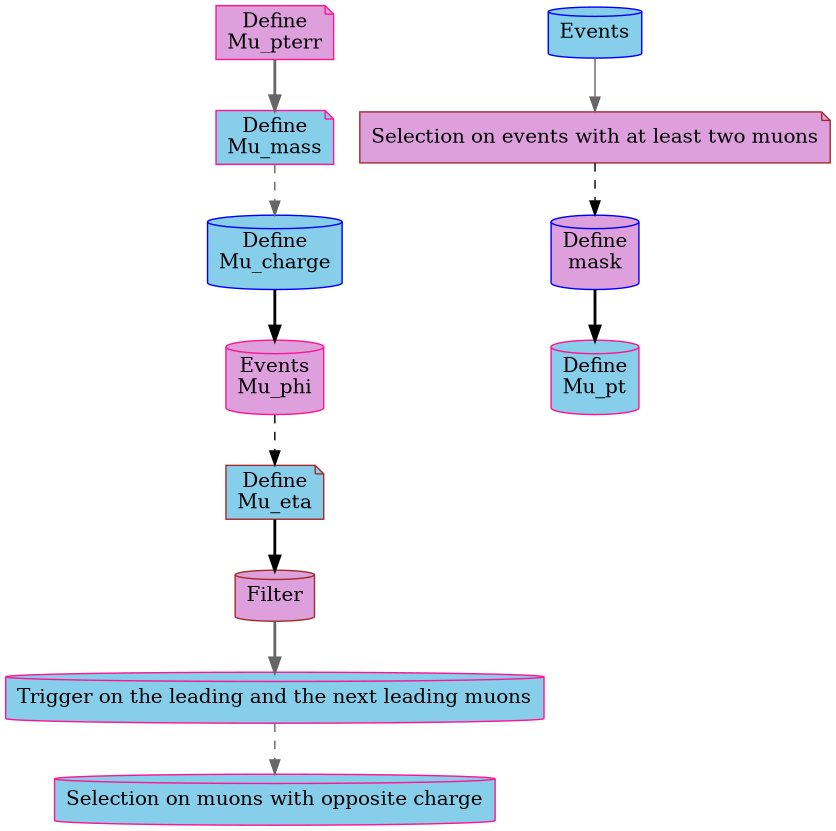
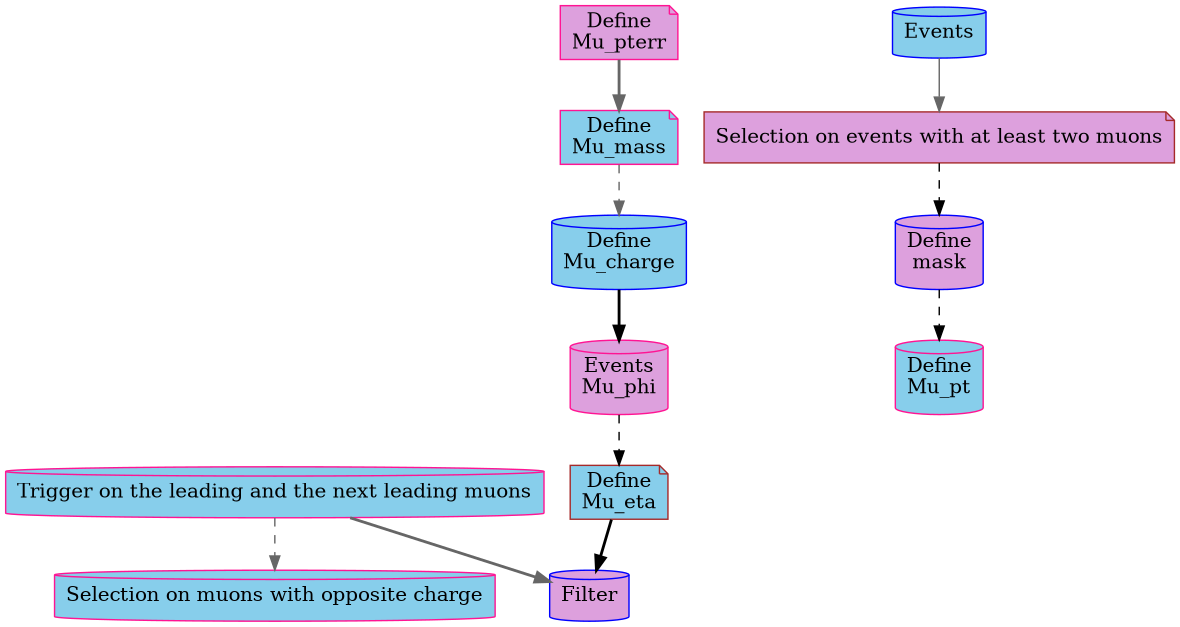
edge "Define mask" -> "Define Mu_pt": style bold -> dashed
node "Filter": color brown -> blue
edge "Filter" -> "Trigger on the leading and the next leading muons": reversed
